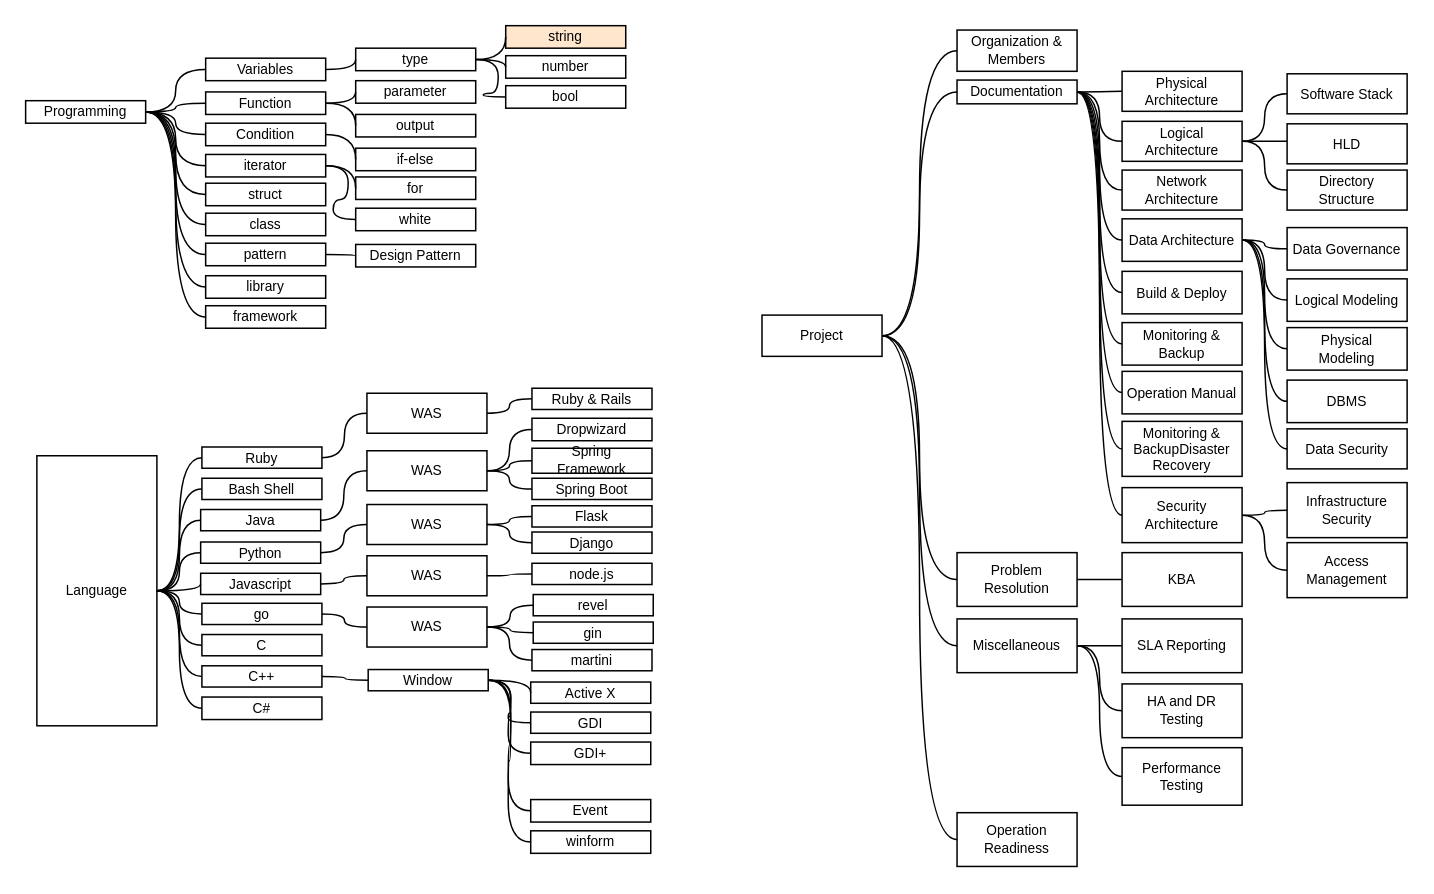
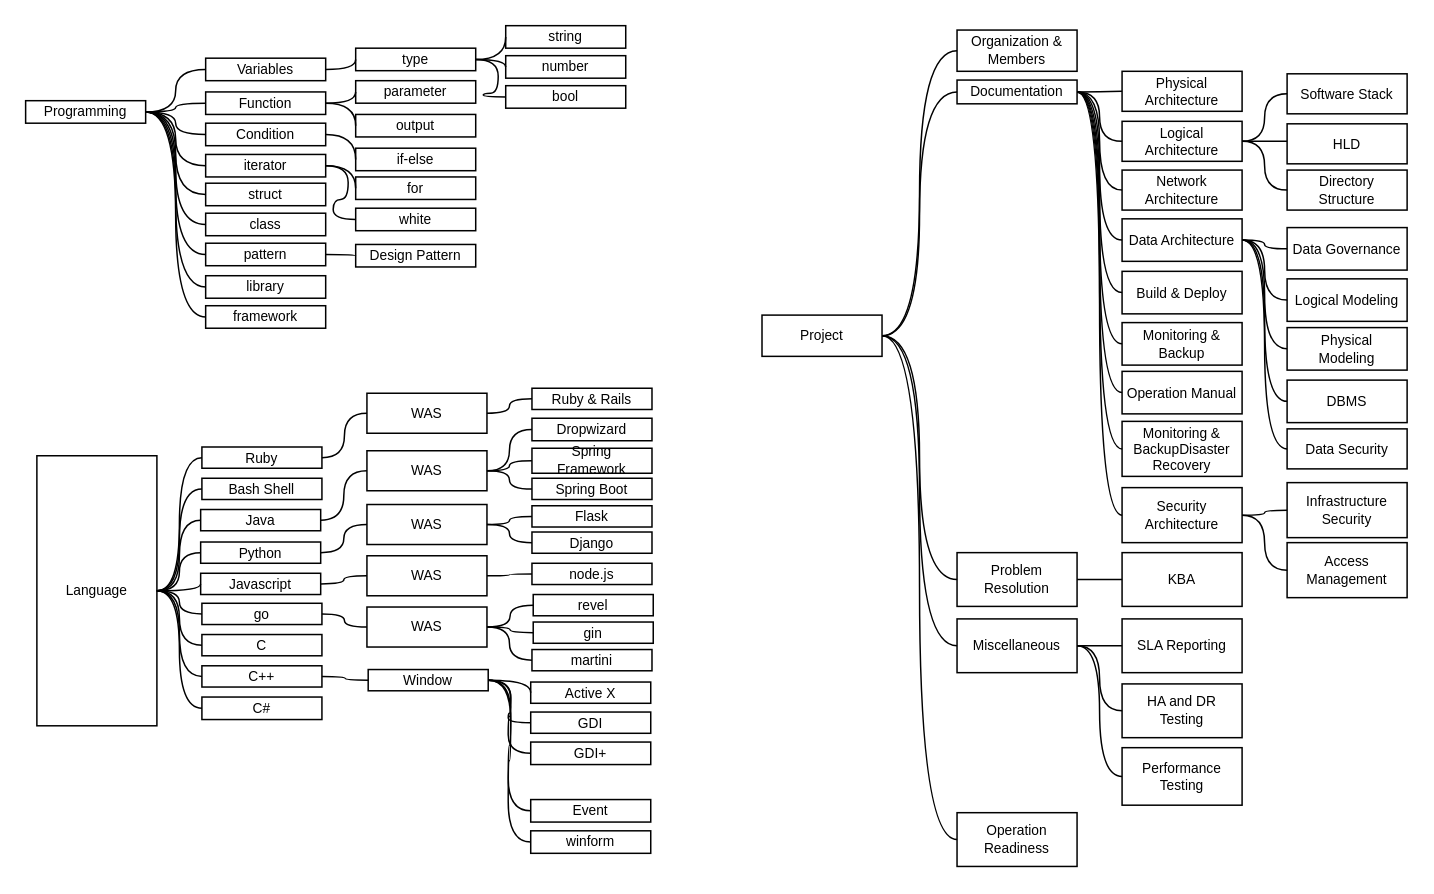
node "string": fillcolor #ffe6cc -> #ffffff
